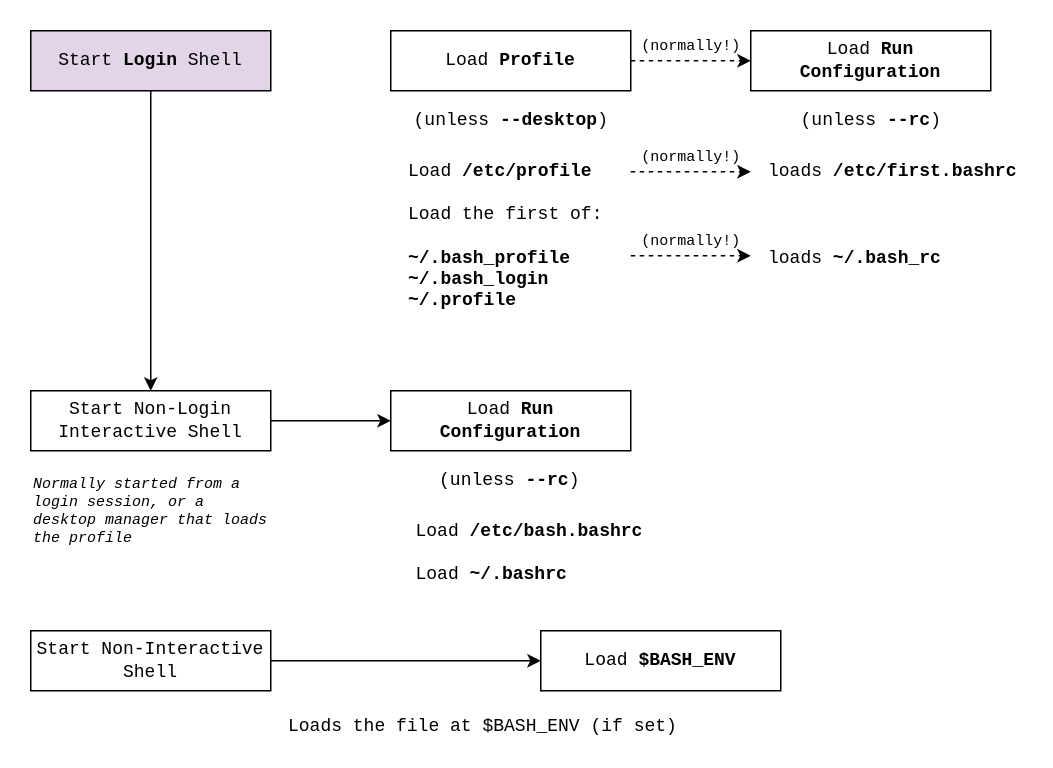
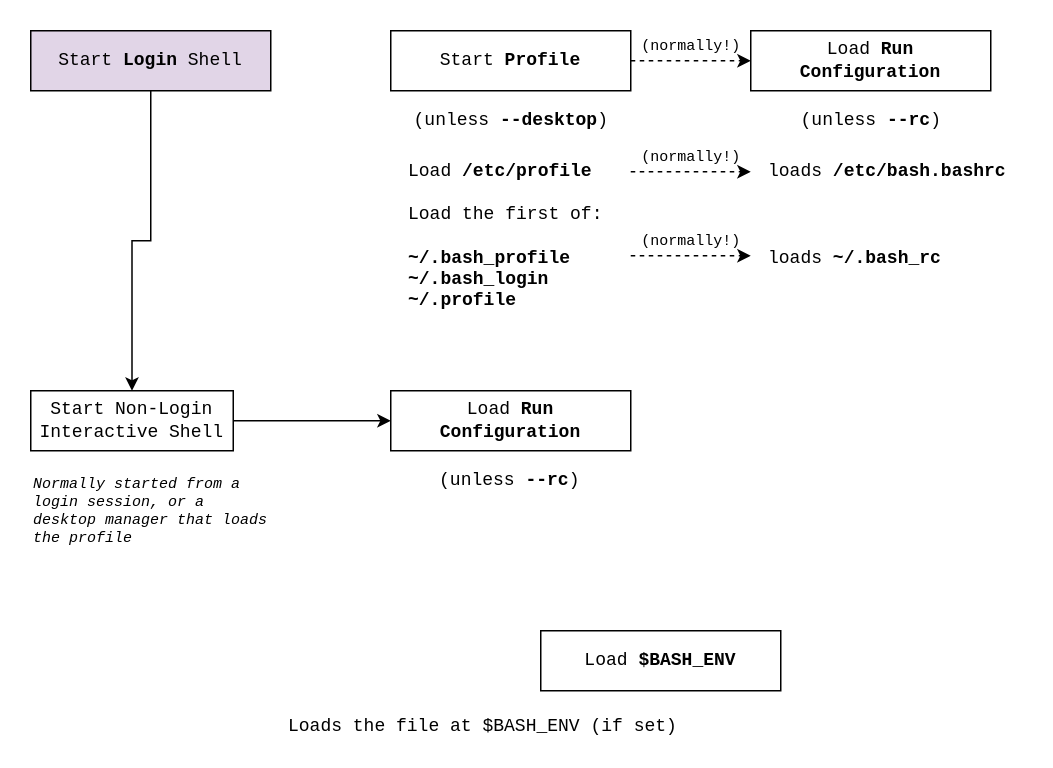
node "Load Profile": label "Load Profile" -> "Start Profile"
node "loads /etc/first.bashrc loads ~/.bash_rc": label "loads /etc/first.bashrc loads ~/.bash_rc" -> "loads /etc/bash.bashrc loads ~/.bash_rc"
node "Start Non-Login Interactive Shell": size 240x60 -> 203x60
node "Load /etc/bash.bashrc Load ~/.bashrc": removed
node "Start Non-Interactive Shell": removed
edge "Start Non-Interactive Shell" -> "Load $BASH_ENV": removed
